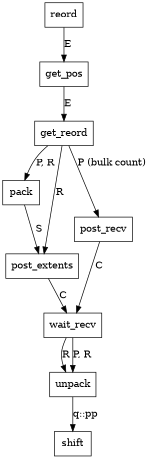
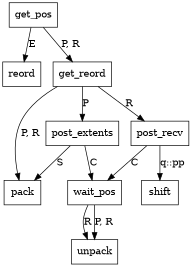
edge "reord" -> "get_pos": reversed
edge "get_pos" -> "get_reord": label "E" -> "P, R"
edge "get_reord" -> "post_recv": label "P (bulk count)" -> "R"
edge "get_reord" -> "post_extents": label "R" -> "P"
edge "pack" -> "post_extents": reversed
node "wait_recv": label "wait_recv" -> "wait_pos"
edge "unpack" -> "shift": now "post_recv" -> "shift"
